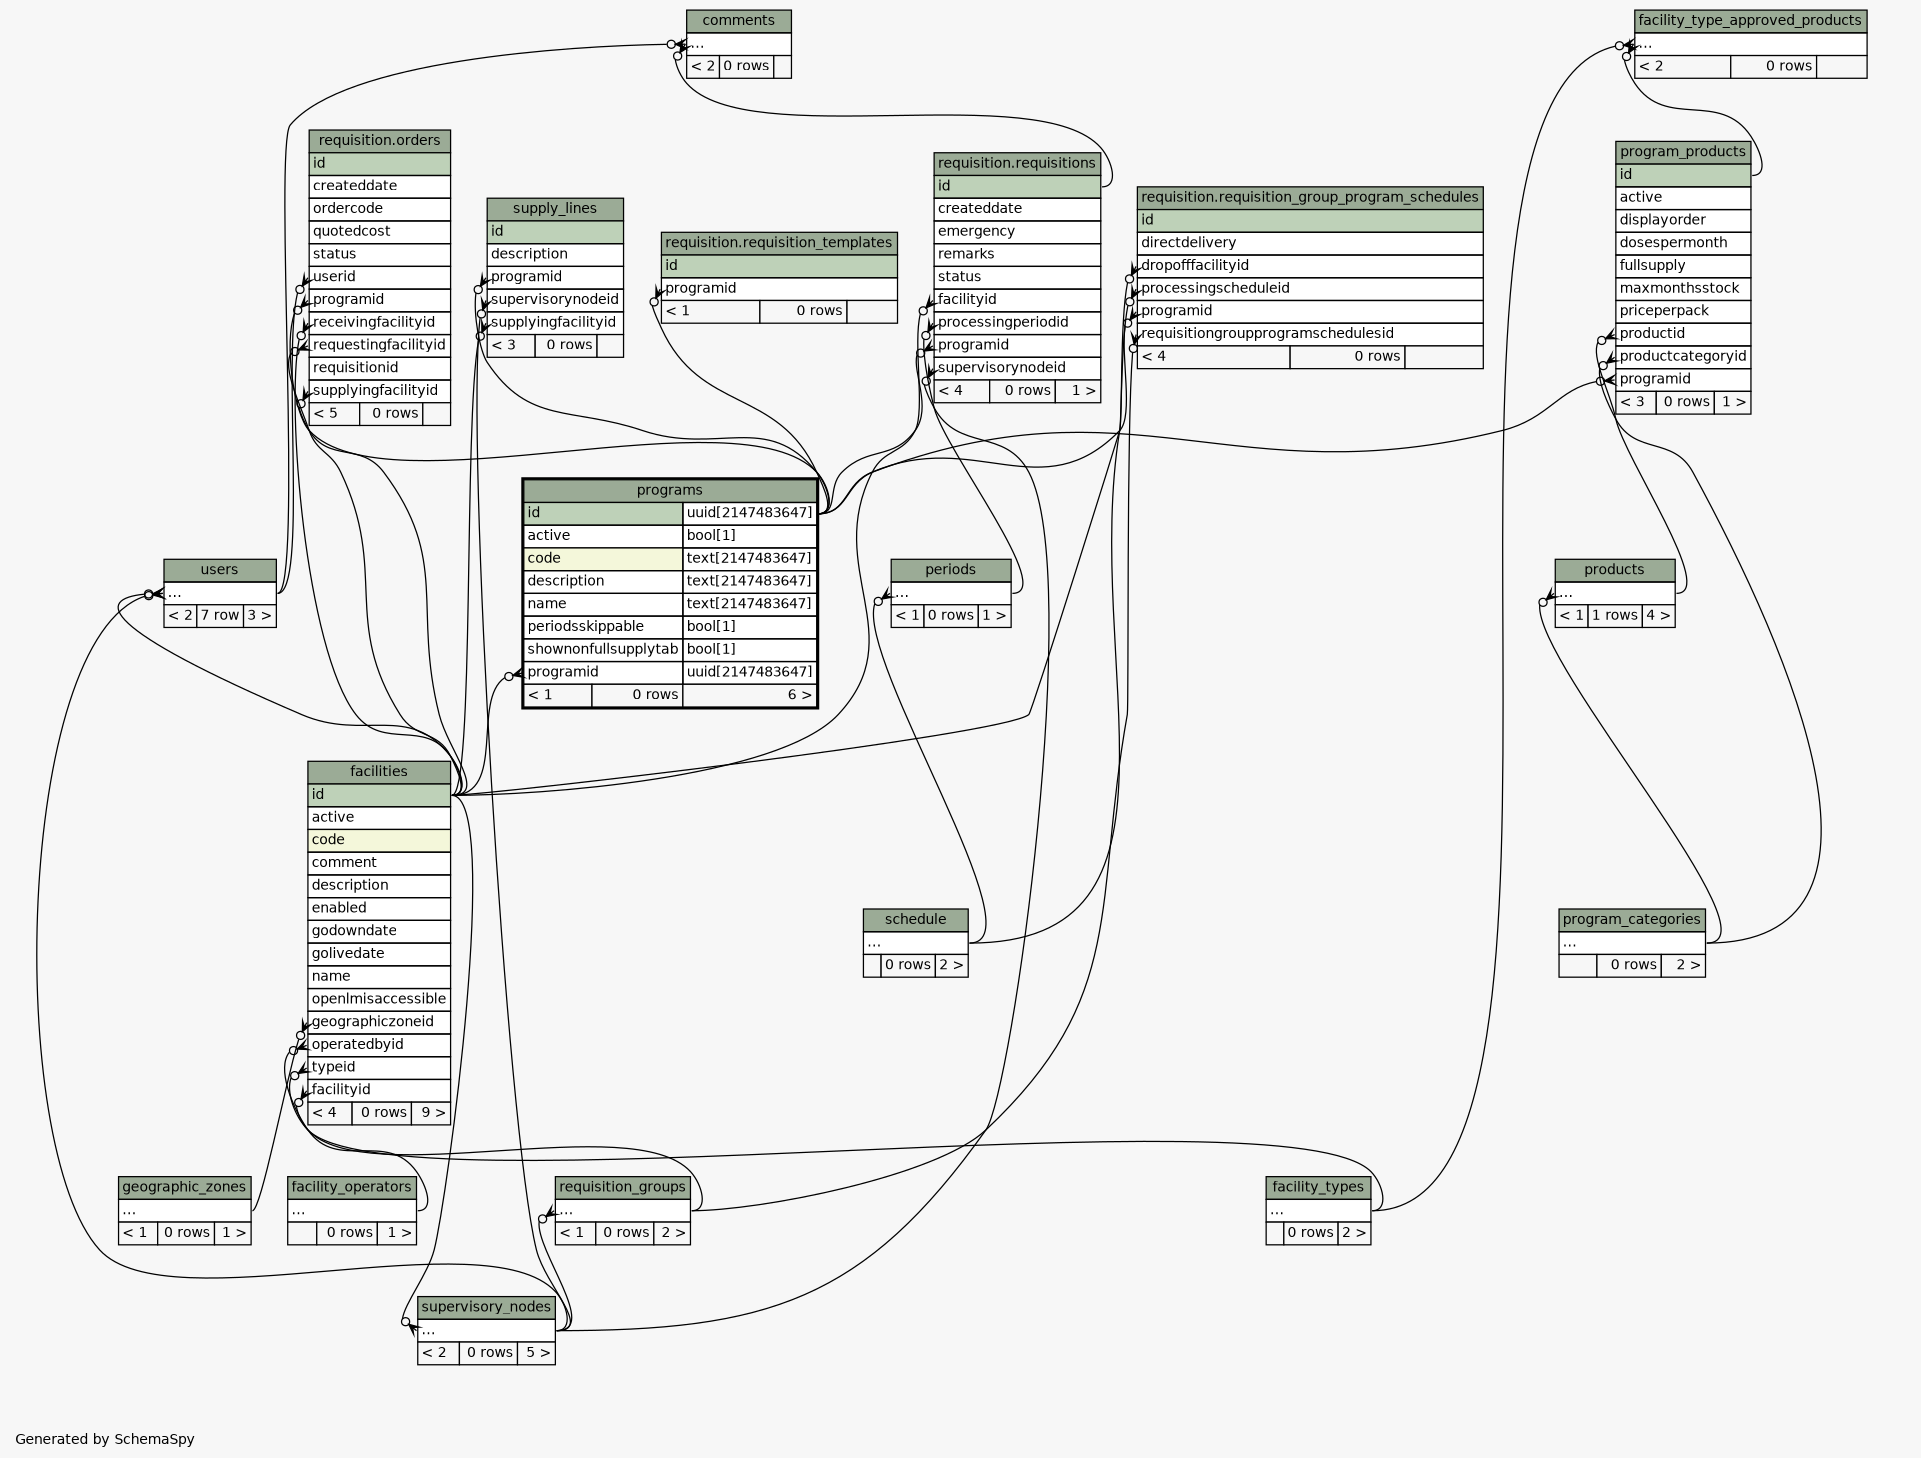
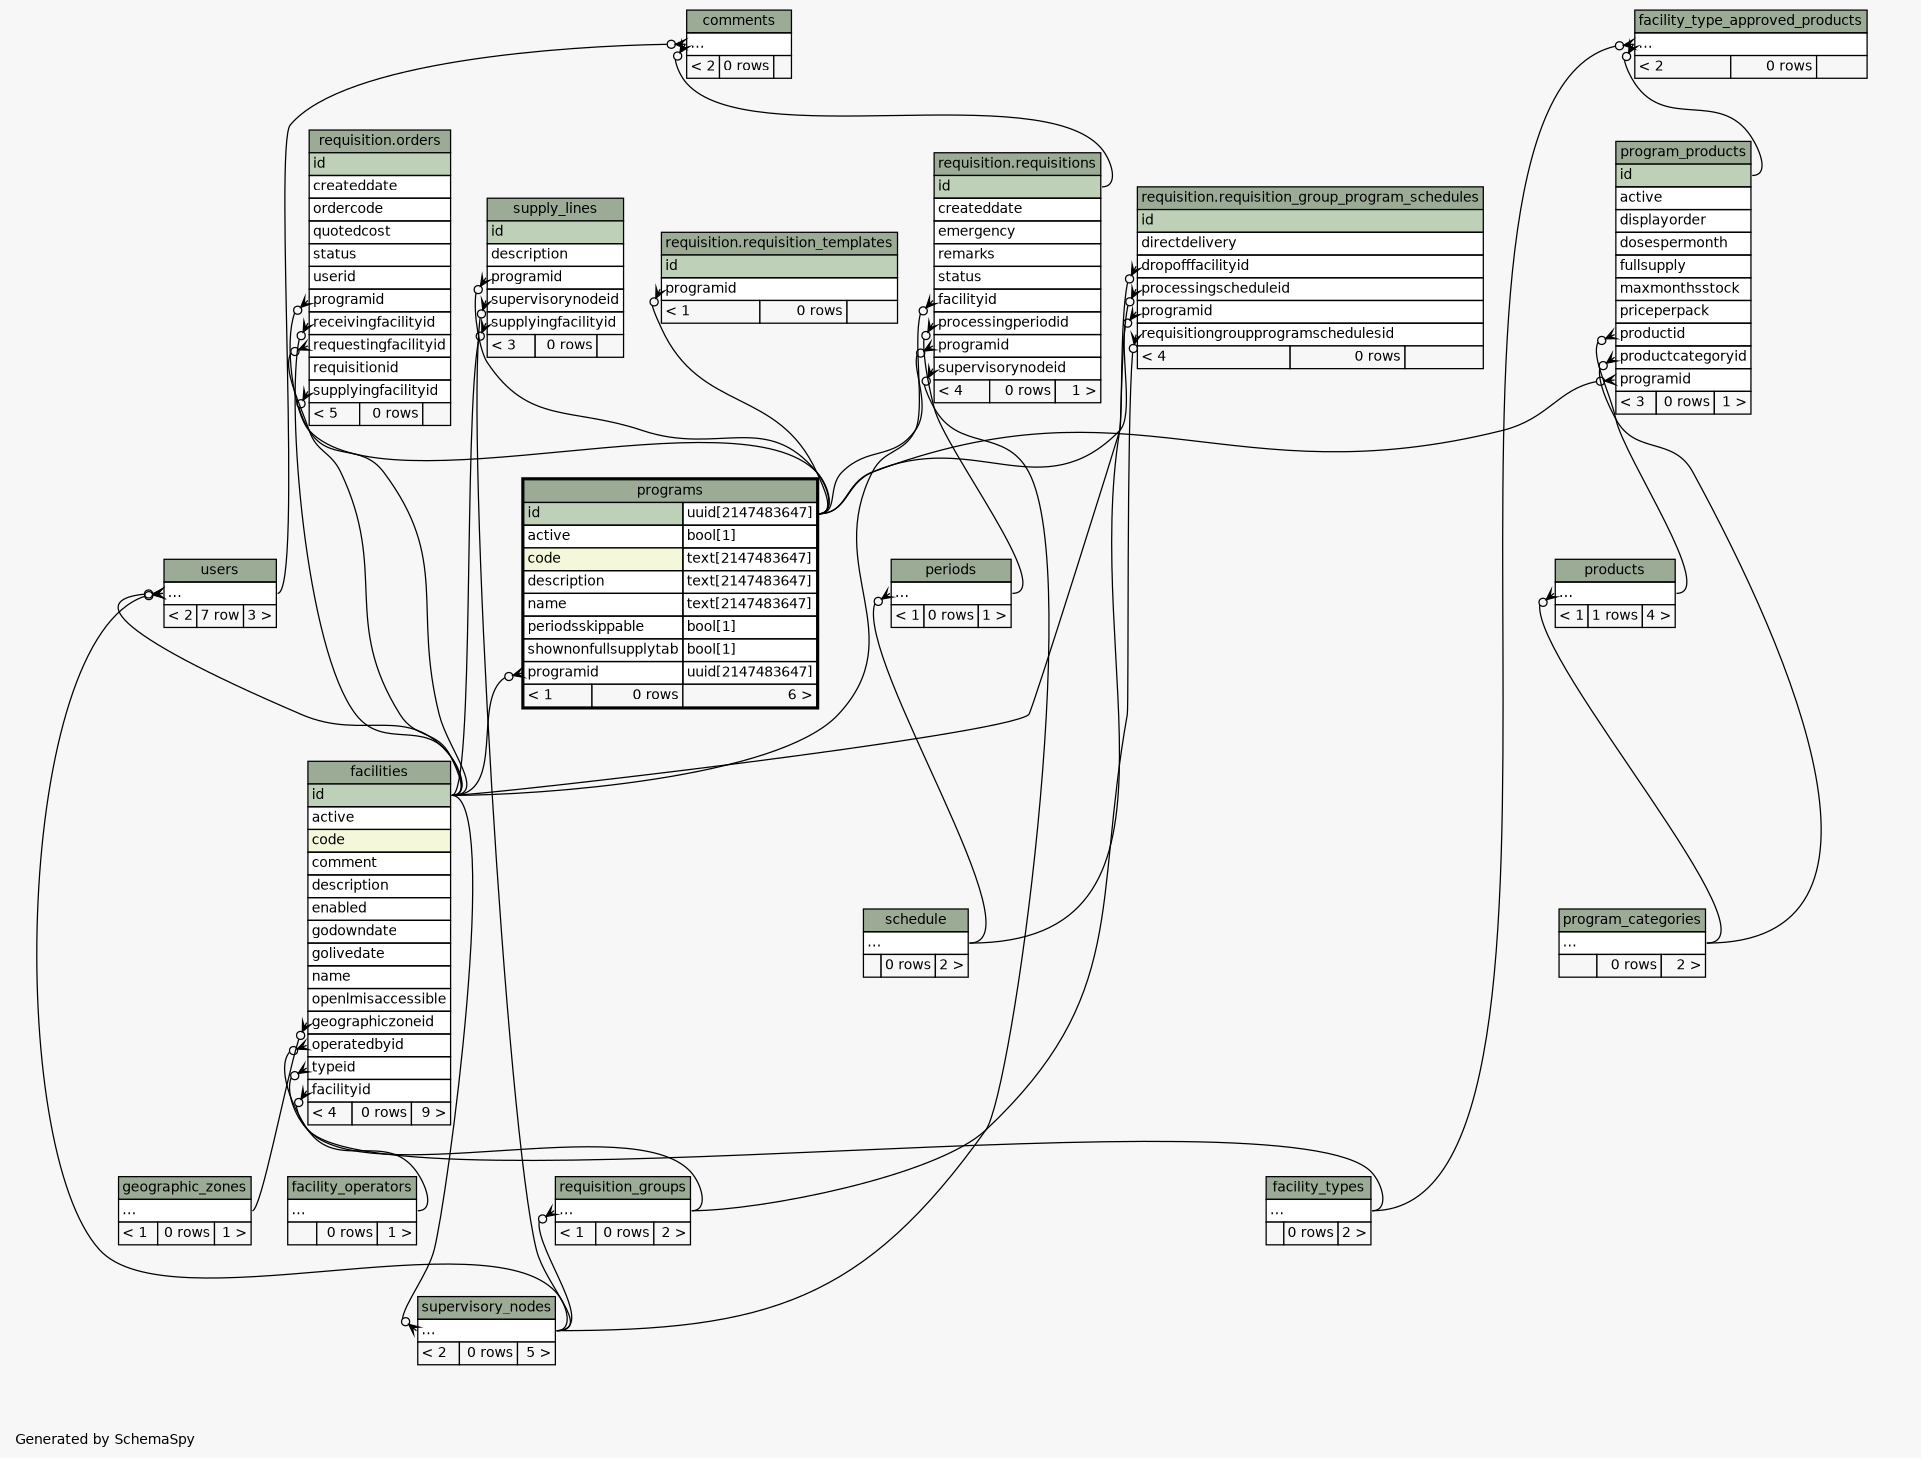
edge "users" -> "requisition.orders": removed
